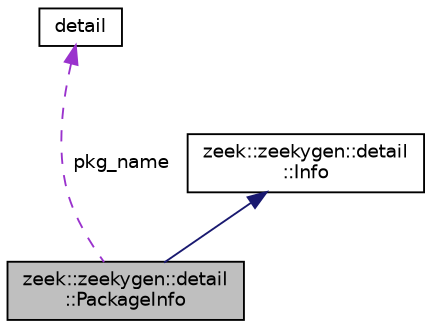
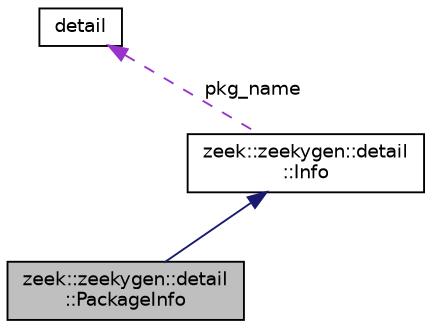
edge "zeek::zeekygen::detail ::PackageInfo" -> "detail": now "zeek::zeekygen::detail ::Info" -> "detail"
